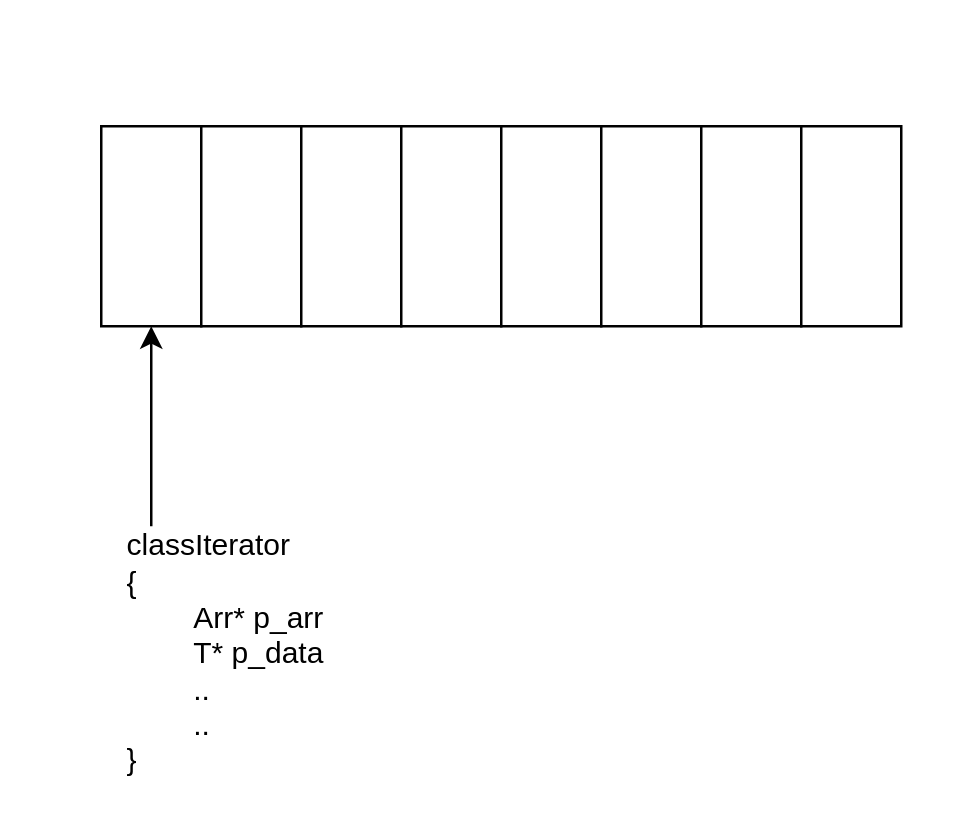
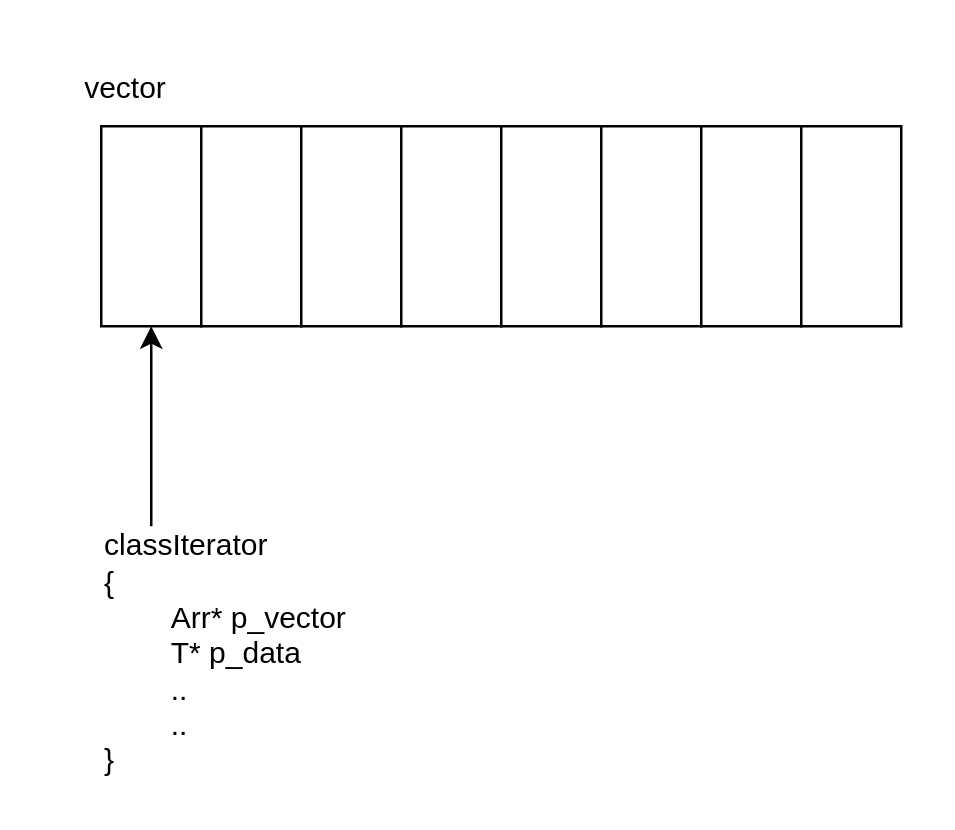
node "vector": added
node "classIterator { Arr* p_arr T* p_data .. .. }": label "classIterator { Arr* p_arr T* p_data .. .. }" -> "classIterator { Arr* p_vector T* p_data .. .. }"
